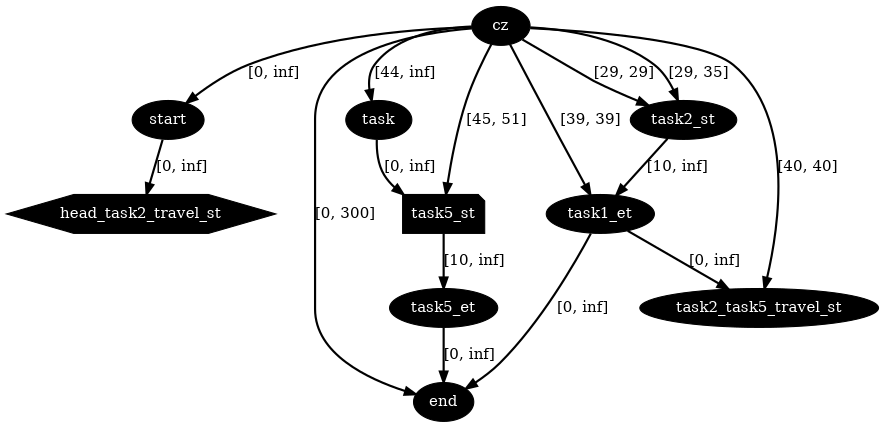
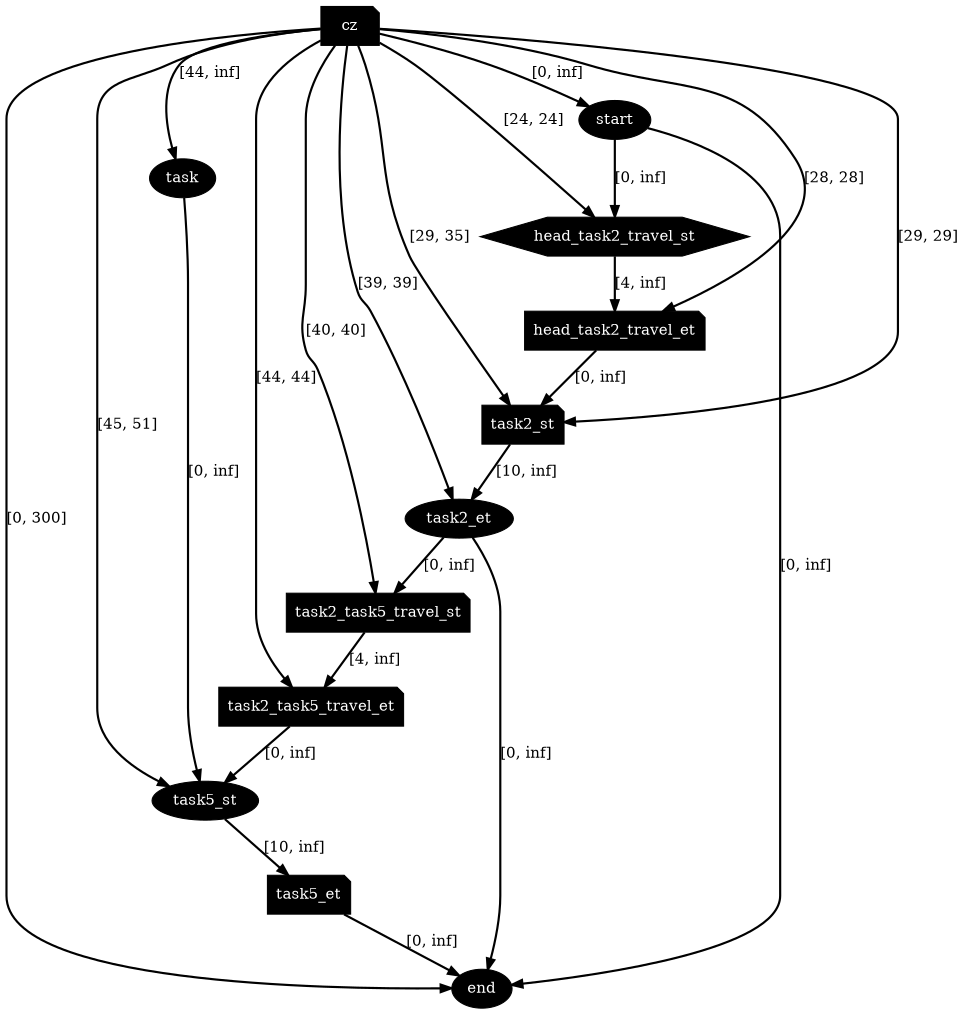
node "cz": shape ellipse -> note
node "task2_st": shape ellipse -> note
edge "cz" -> "head_task2_travel_st": added, label "[24, 24]"
node "task5_st": shape note -> ellipse
node "task1_et": label "task1_et" -> "task2_et"
node "task5_et": shape ellipse -> note
node "task2_task5_travel_st": shape ellipse -> note
node "head_task2_travel_et": added
edge "start" -> "end": added, label "[0, inf]"
node "task2_task5_travel_et": added
